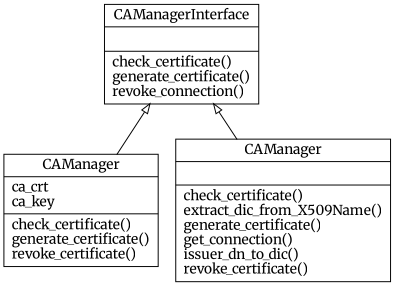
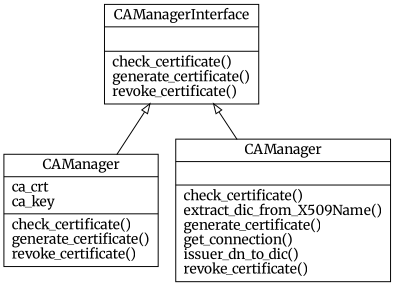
node "CAManagerInterface": text "revoke_connection()" -> "revoke_certificate()"
